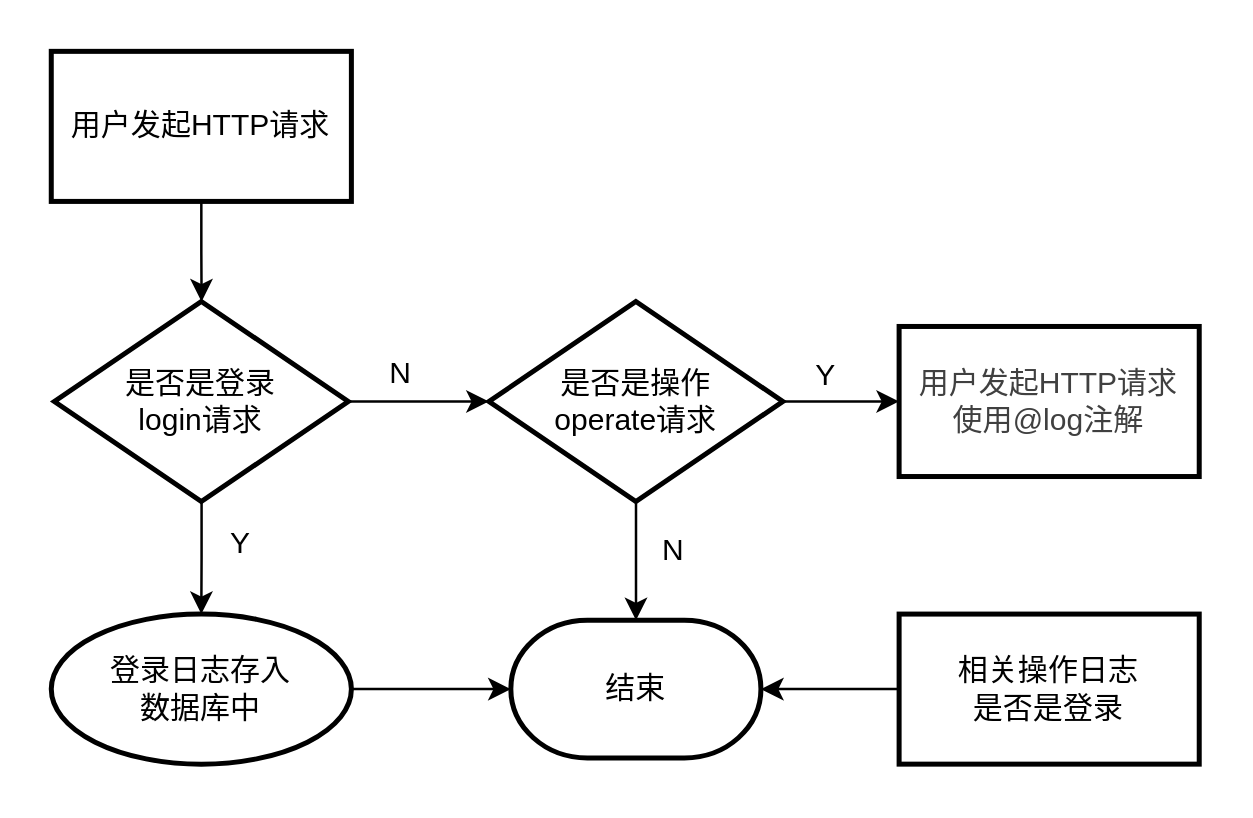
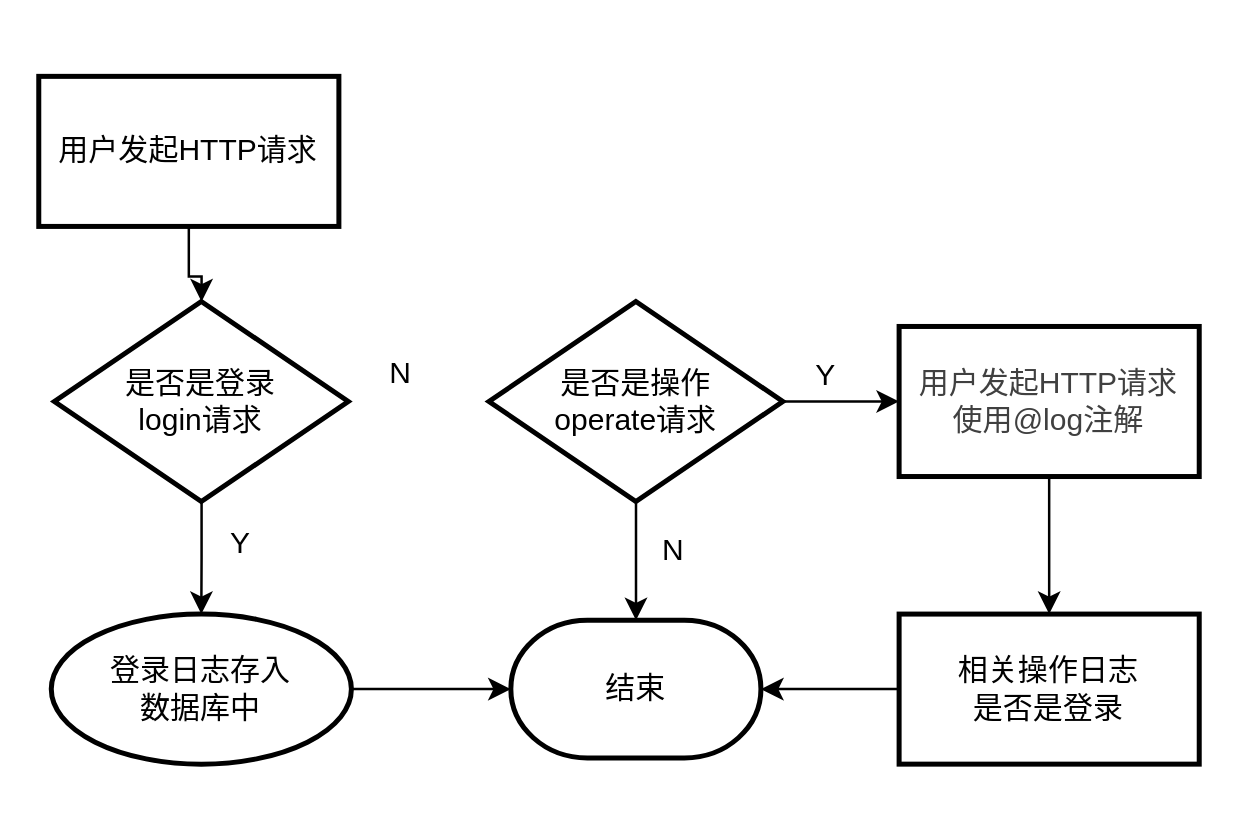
node "用户发起HTTP请求": moved (201, 126) -> (189, 151)
edge "是否是登录 login请求" -> "是否是操作 operate请求": removed
edge "用户发起HTTP请求 使用@log注解" -> "相关操作日志 是否是登录": added
